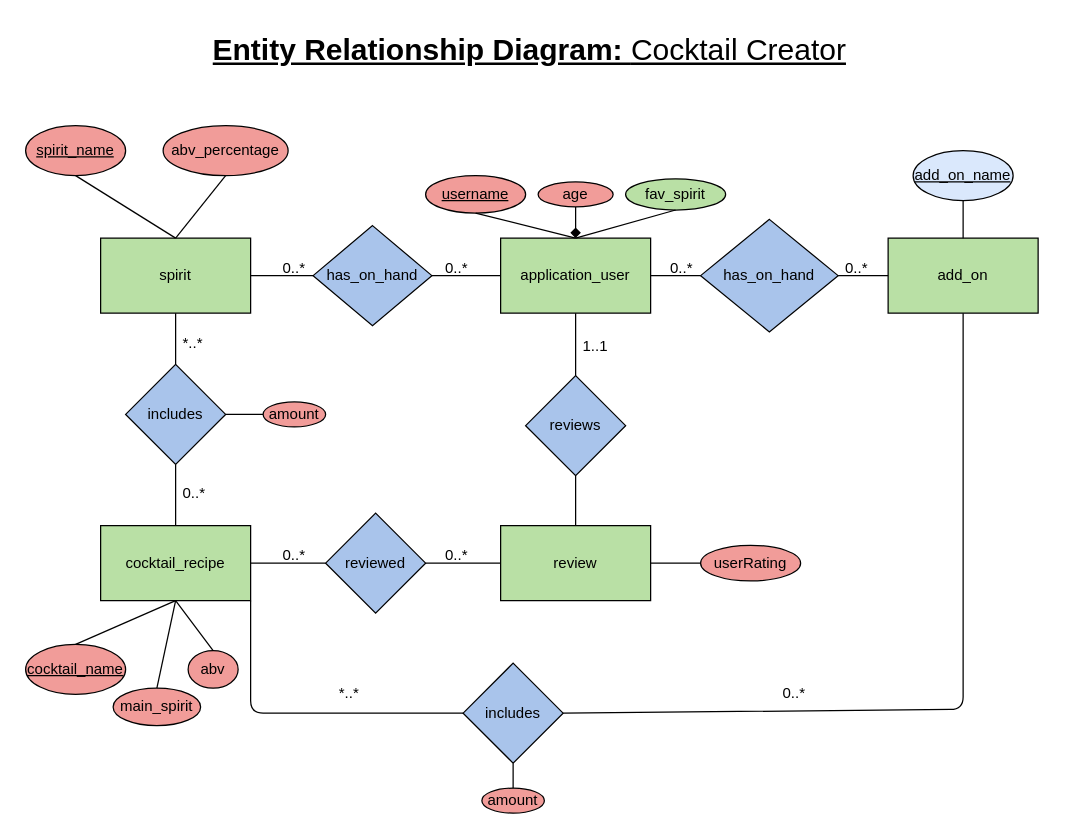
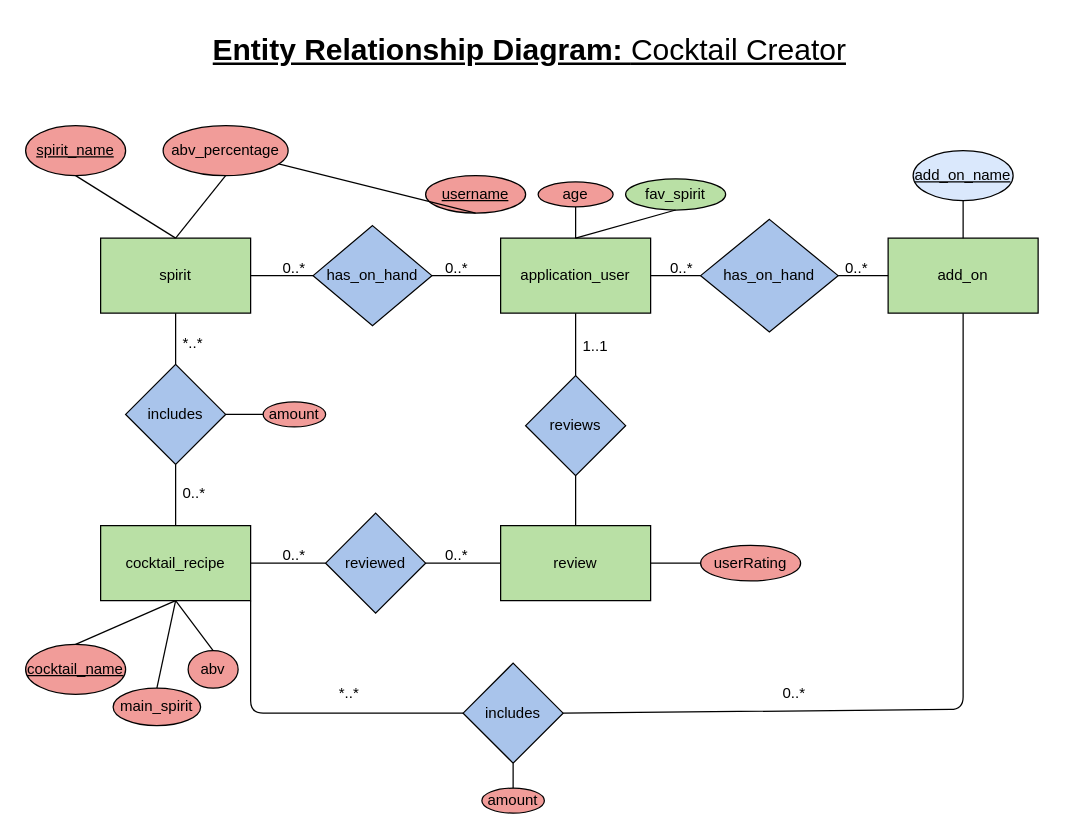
edge "username" -- "application_user": now "username" -- "abv_percentage"
edge "age" -> "application_user": arrowhead diamond -> none
